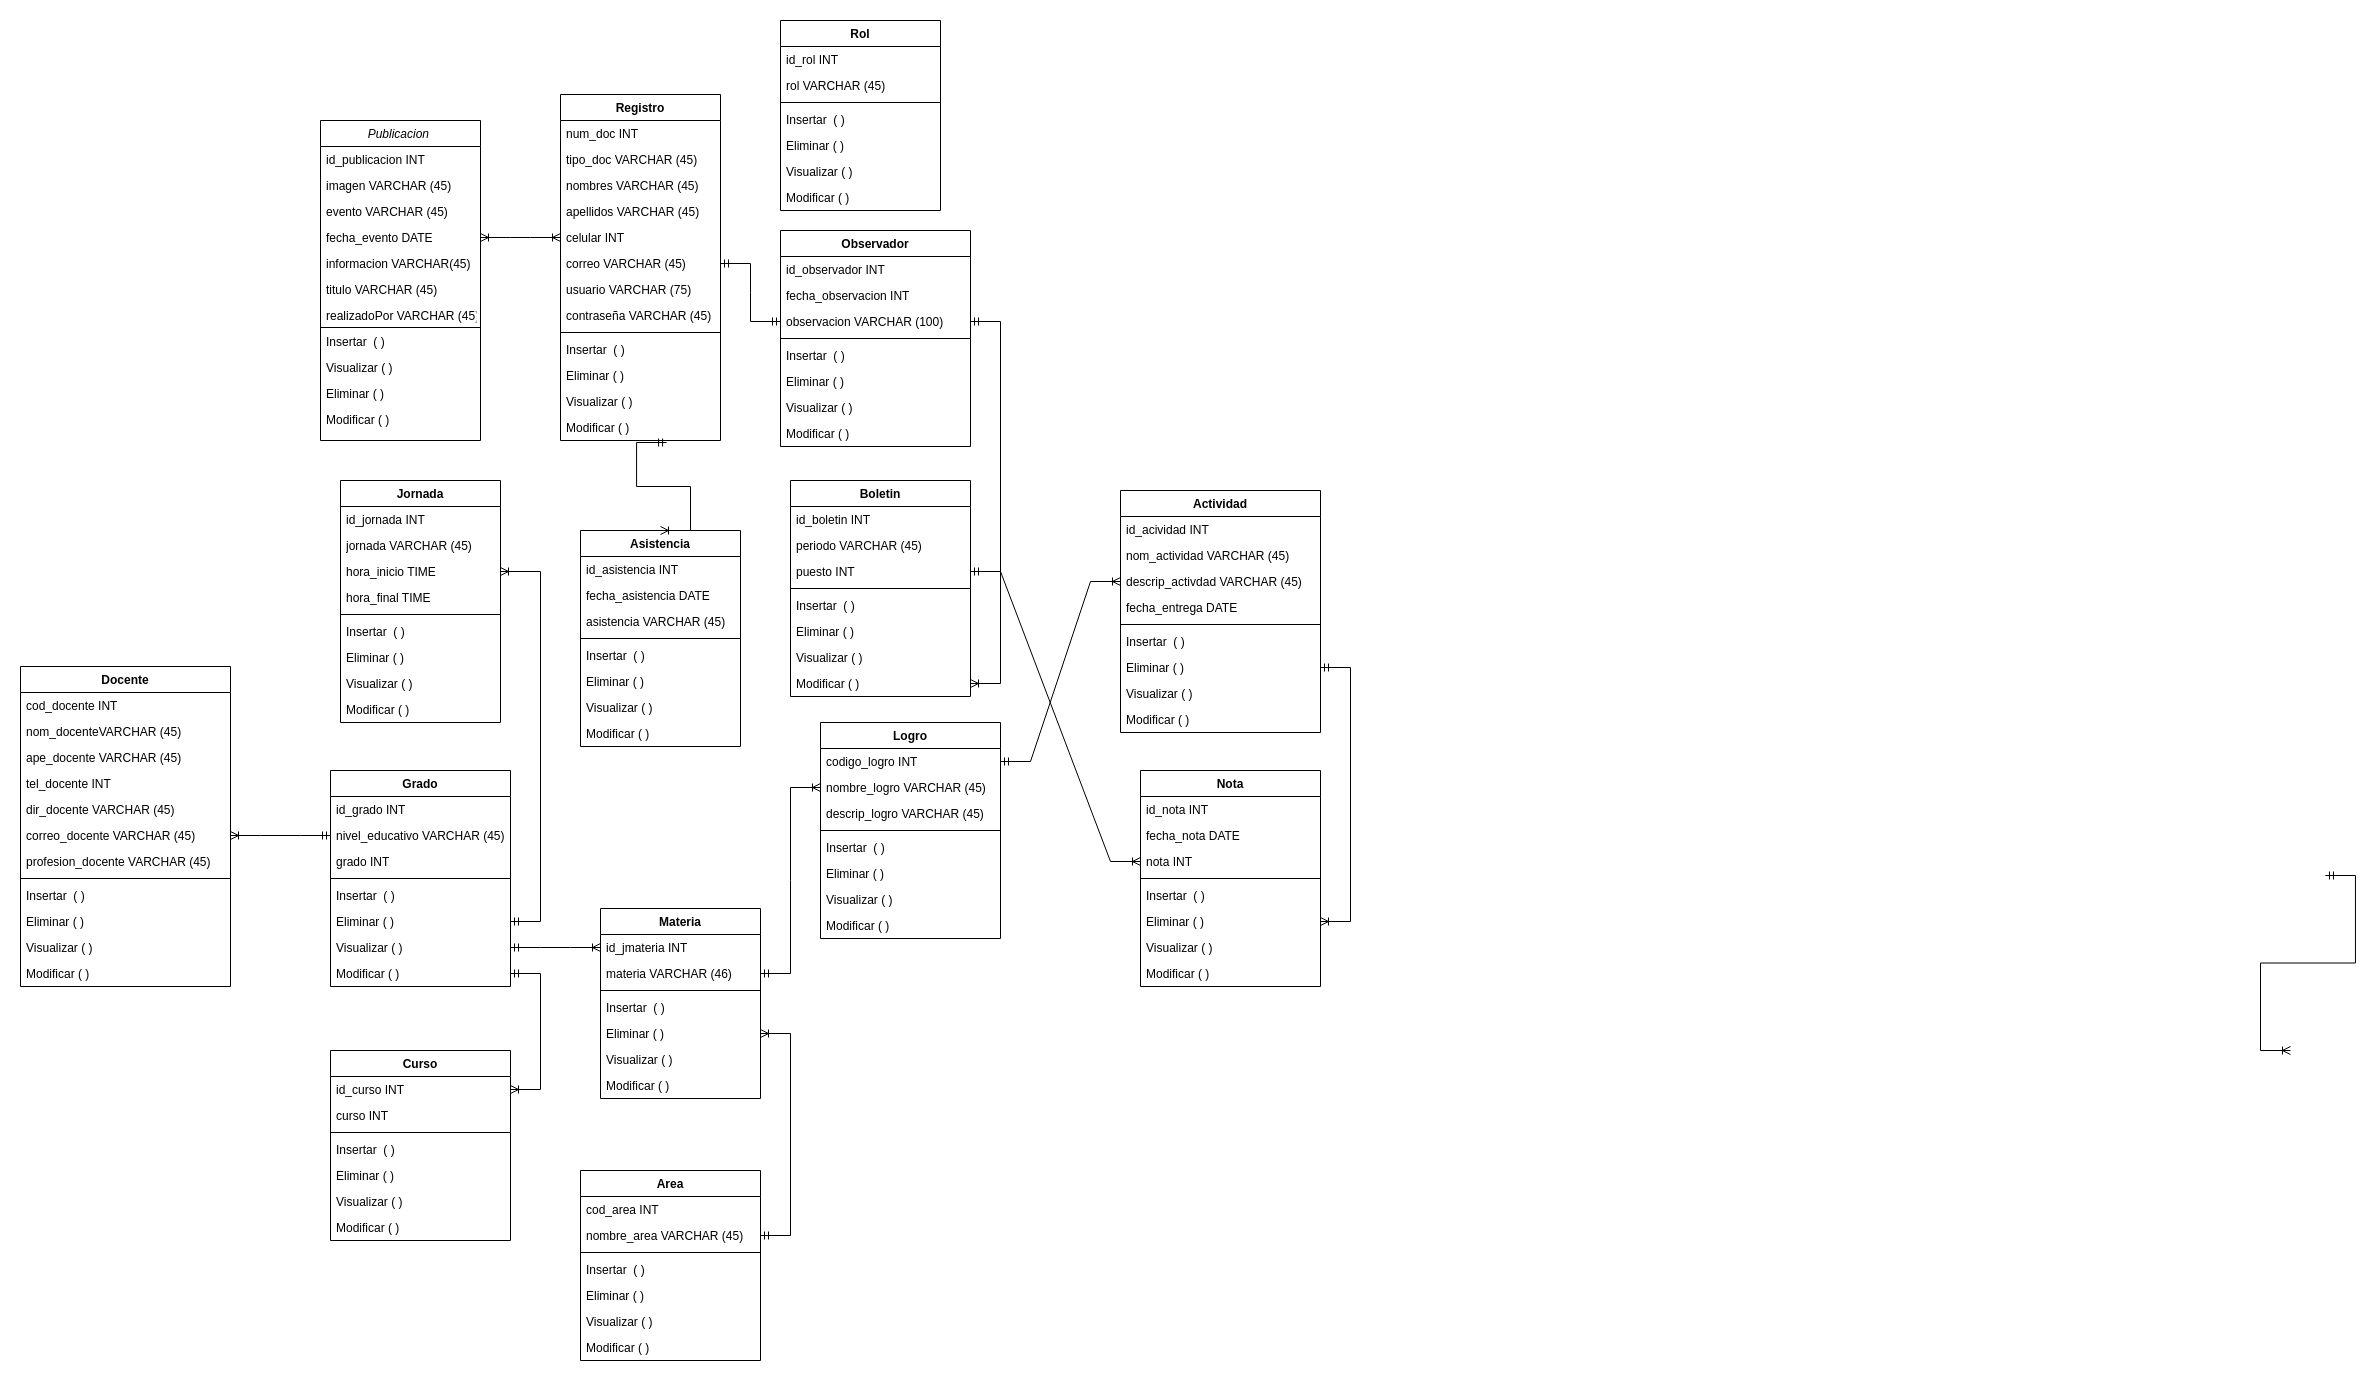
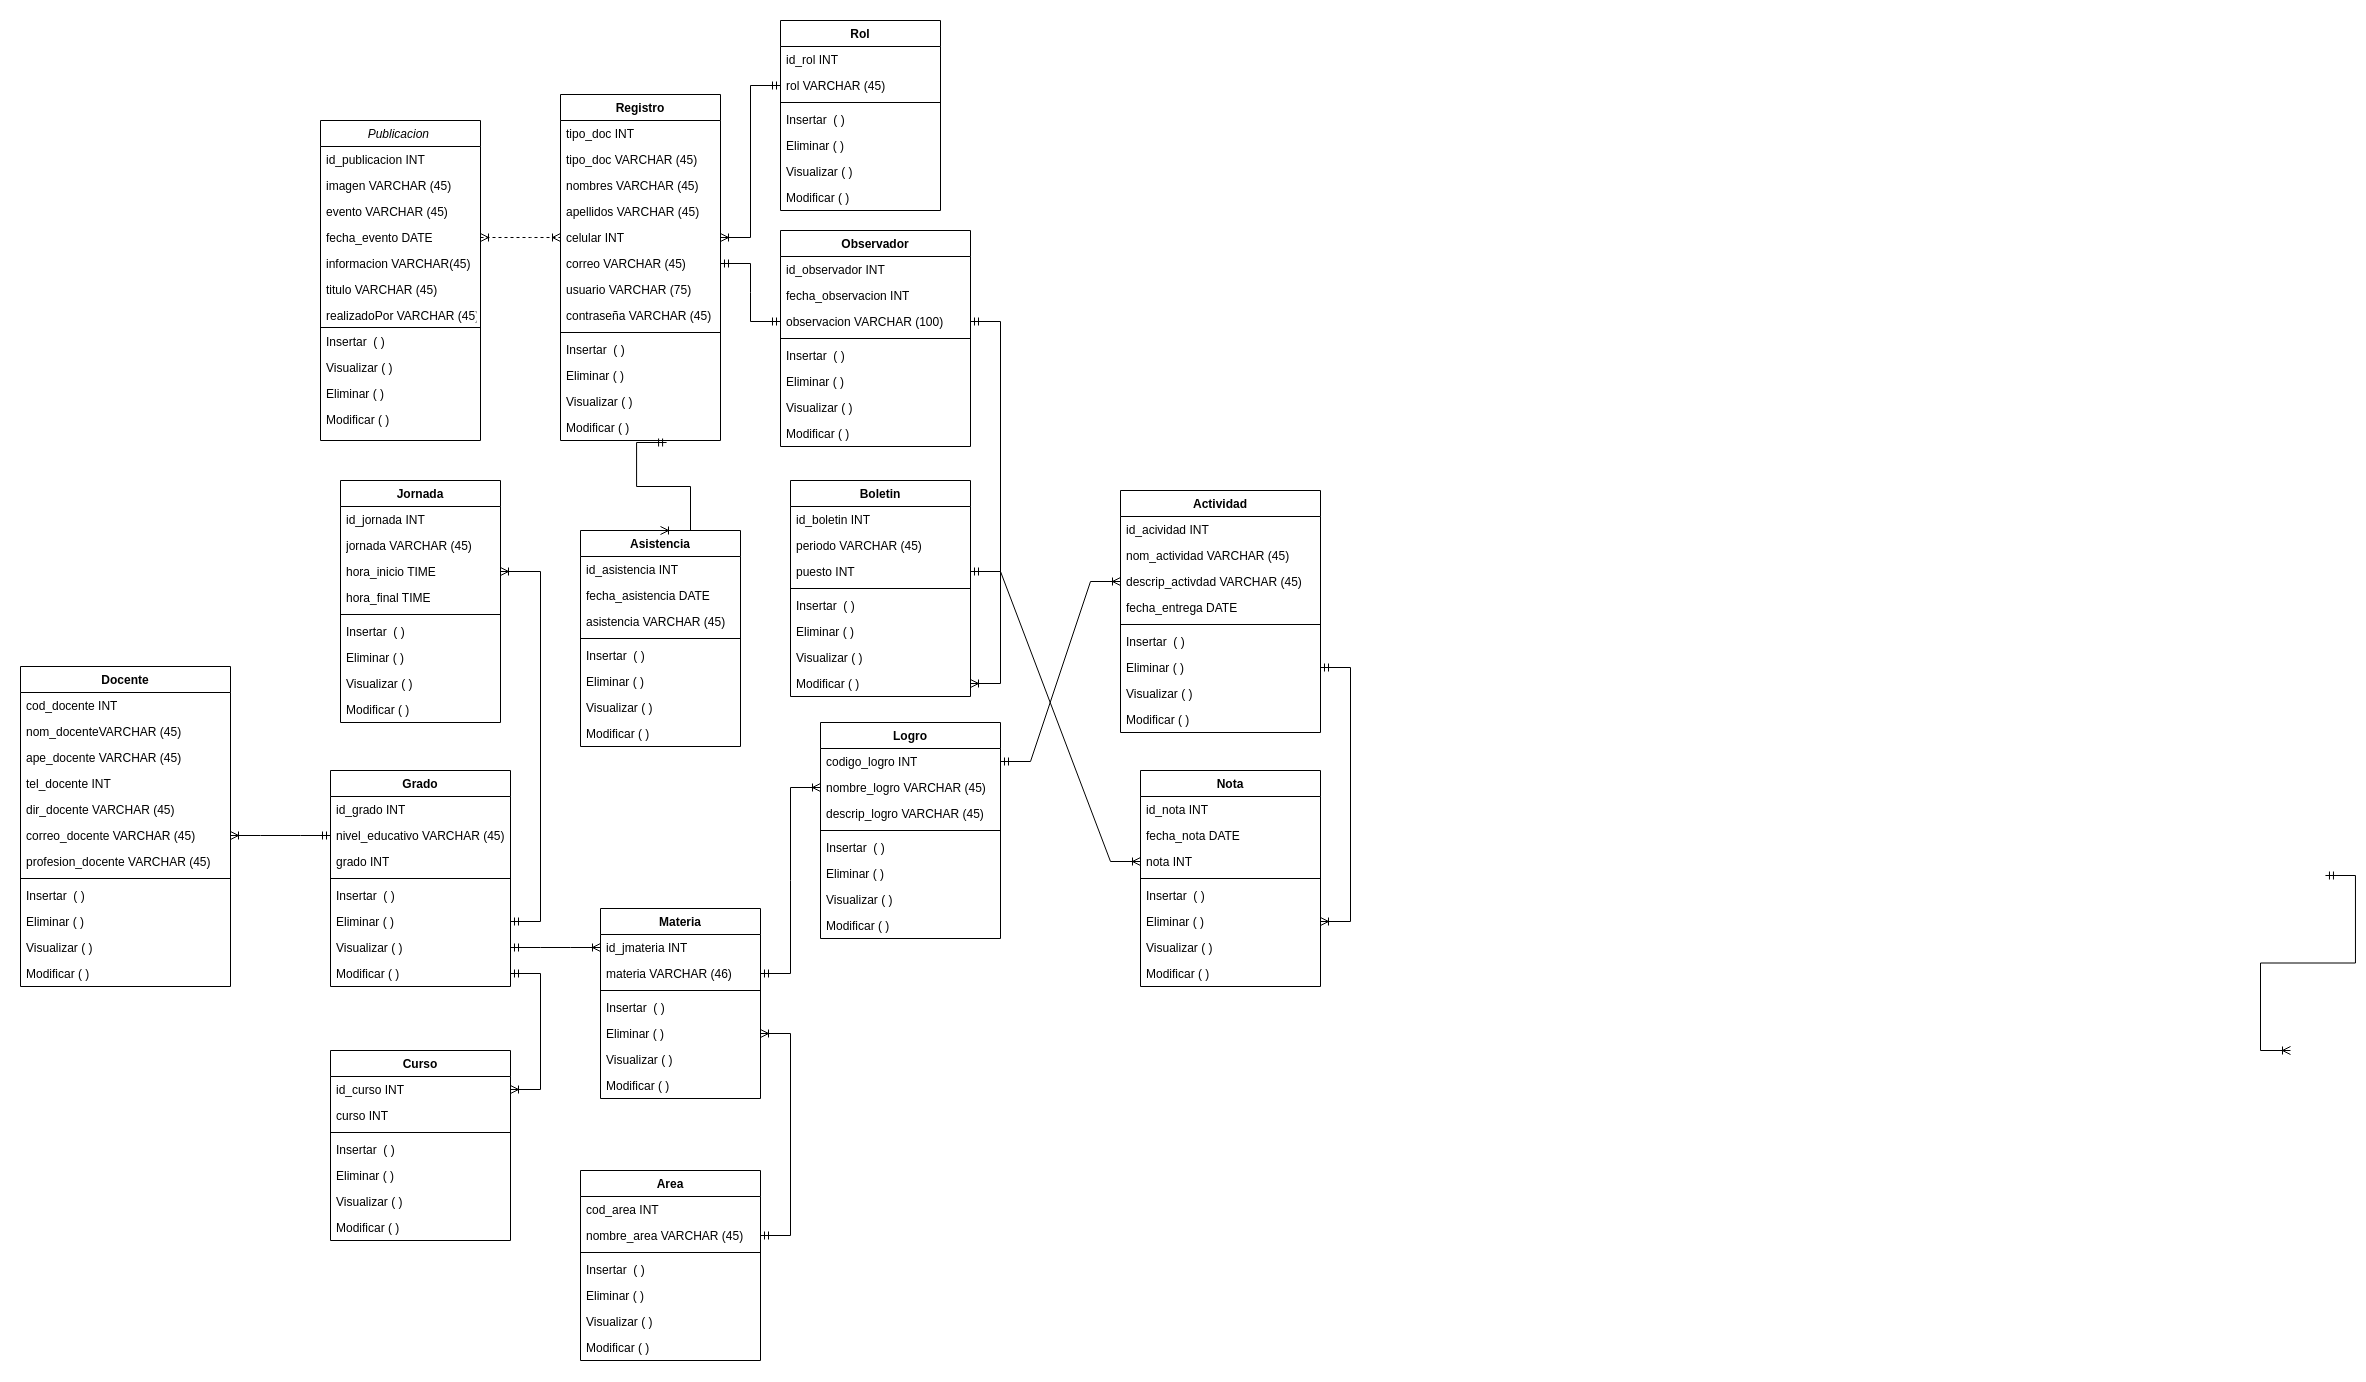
node "num_doc INT": label "num_doc INT" -> "tipo_doc INT"
edge "rol VARCHAR (45)" -- "celular INT": added
edge "fecha_evento DATE" -- "celular INT": style solid -> dashed
